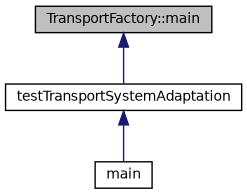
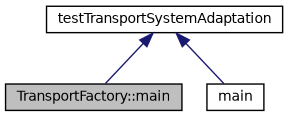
edge "testTransportSystemAdaptation" -> "TransportFactory::main": reversed
